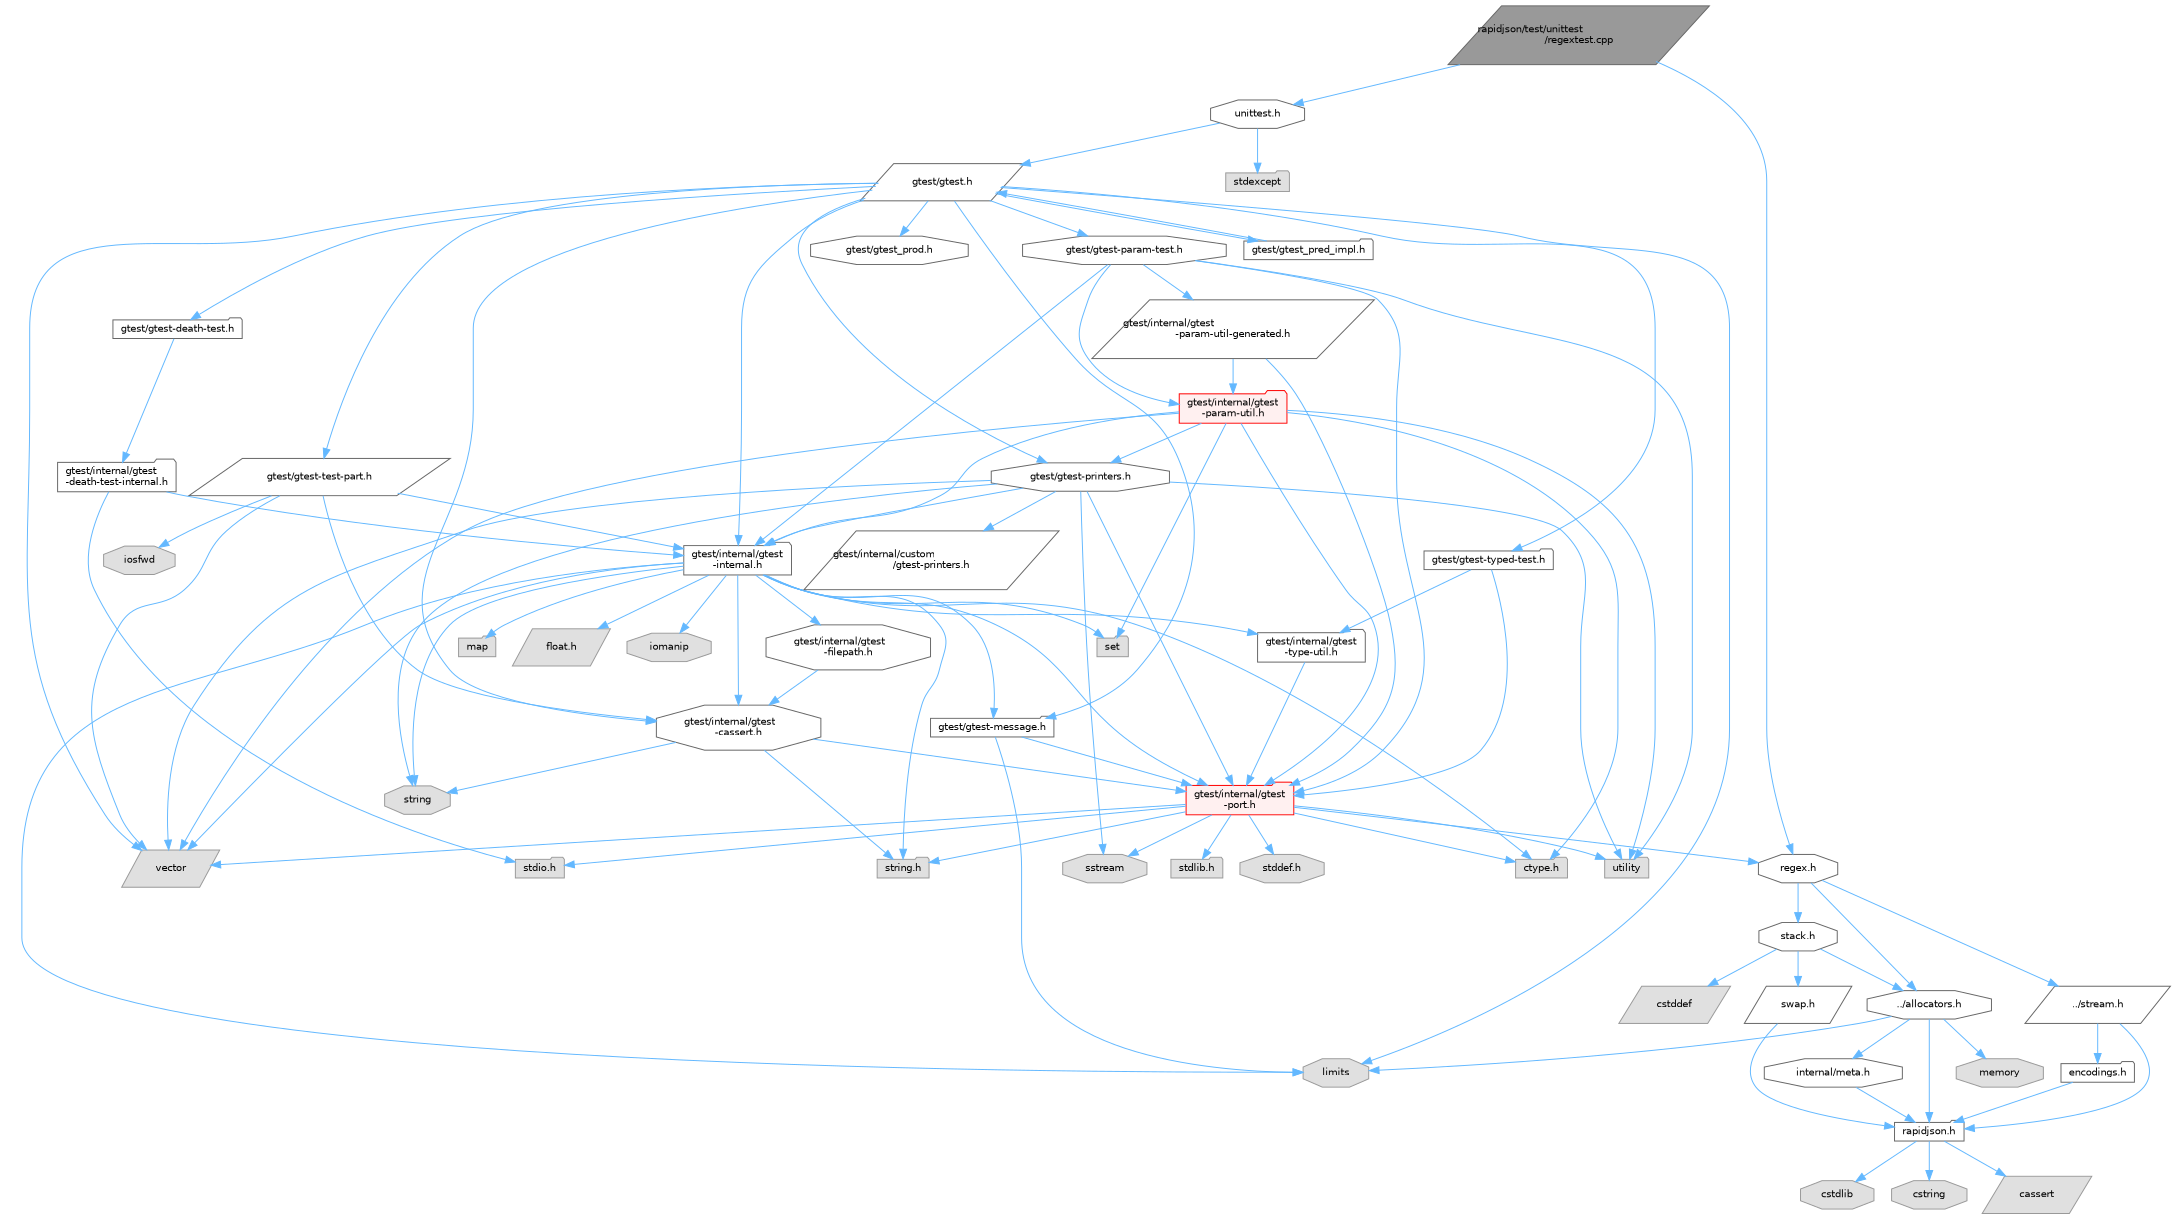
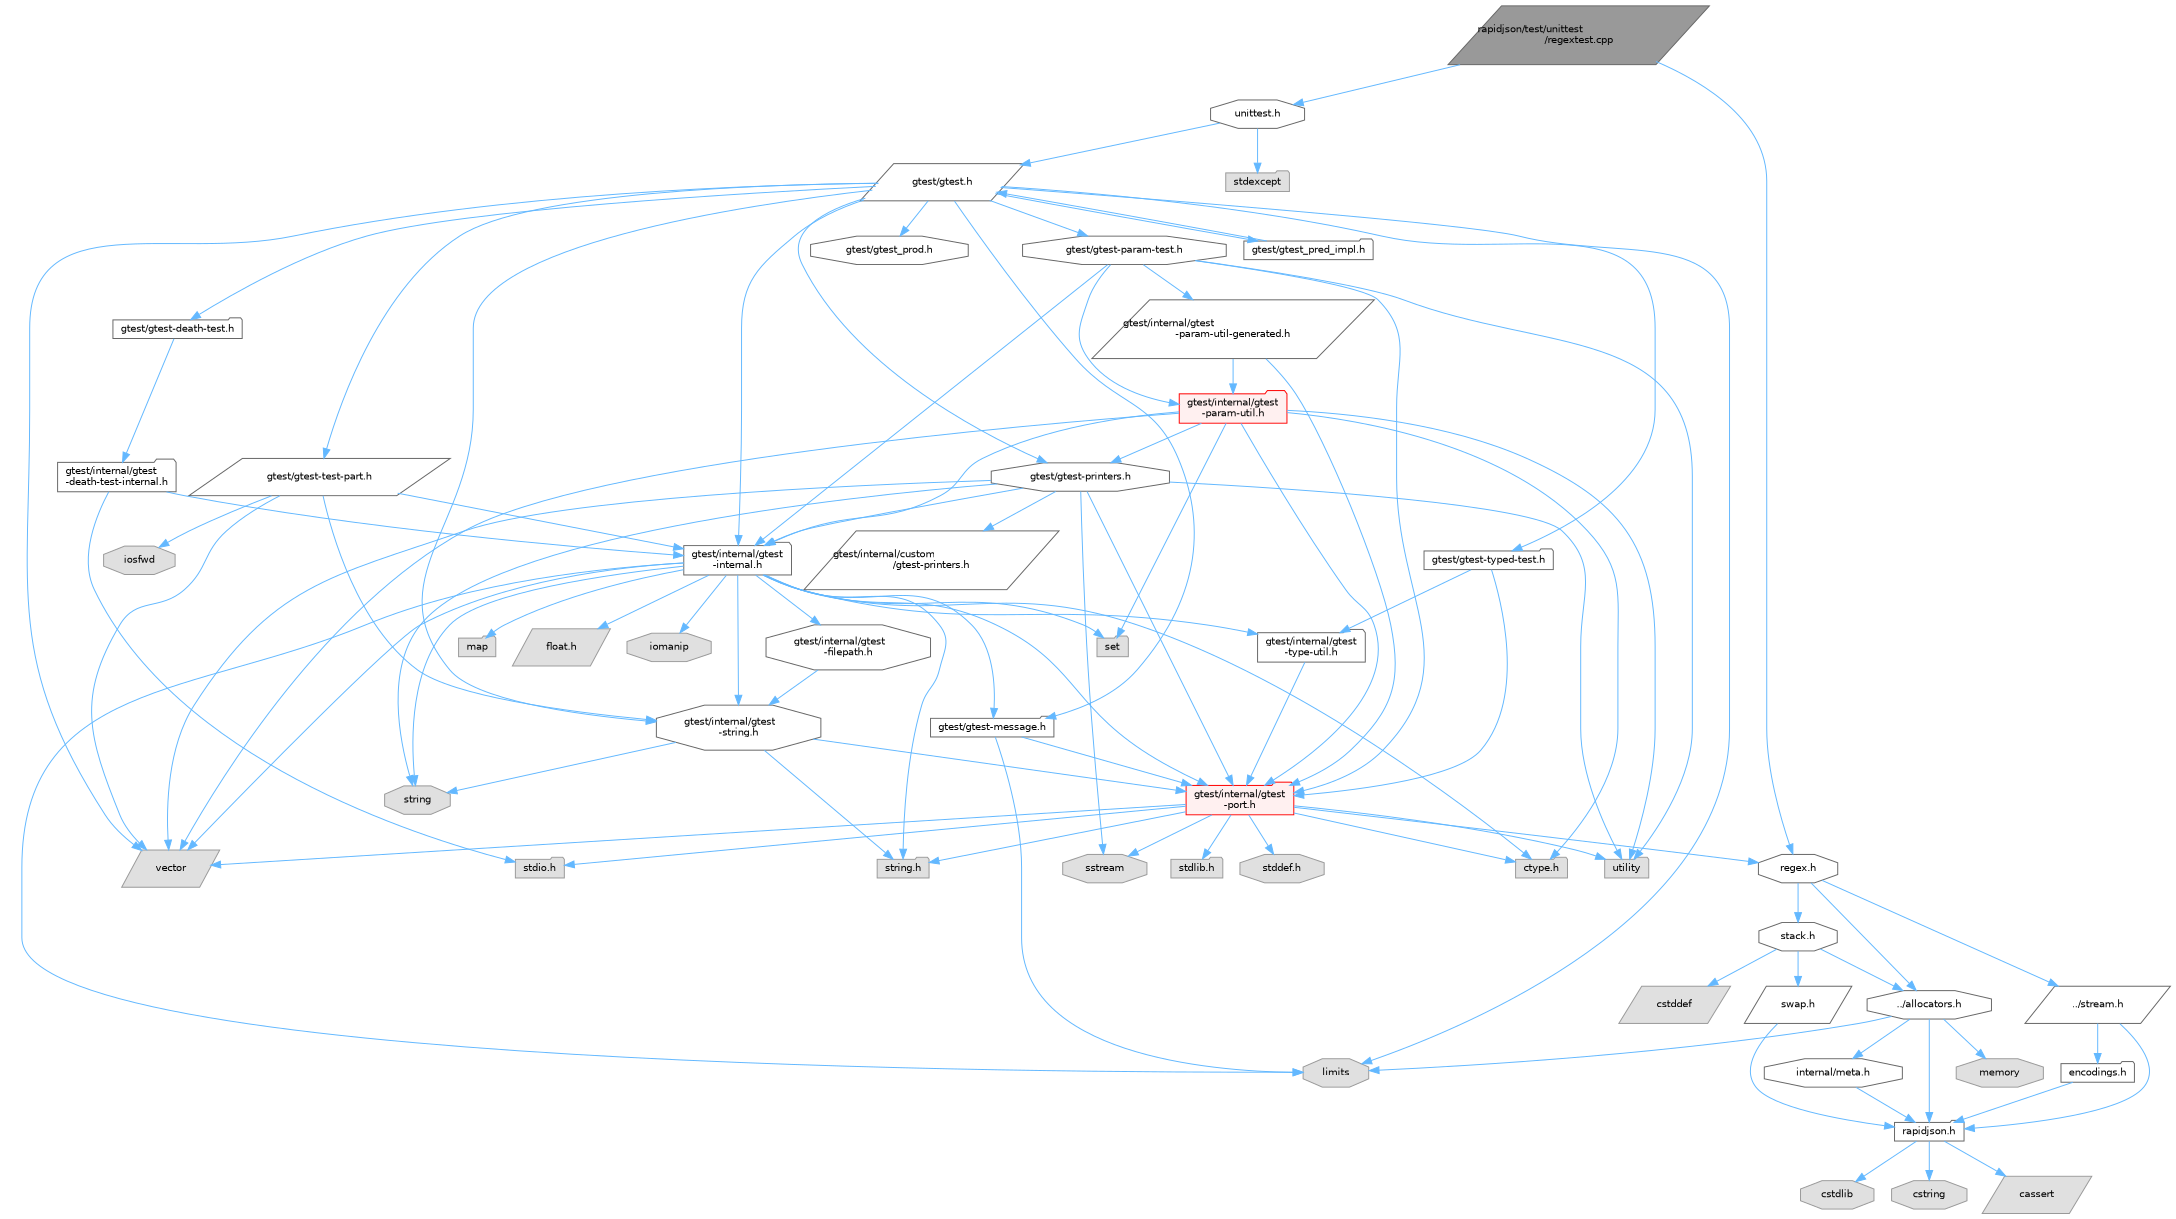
node "gtest/internal/gtest -cassert.h": label "gtest/internal/gtest -cassert.h" -> "gtest/internal/gtest -string.h"
